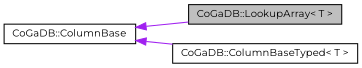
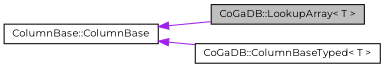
node "CoGaDB::ColumnBase": label "CoGaDB::ColumnBase" -> "ColumnBase::ColumnBase"
